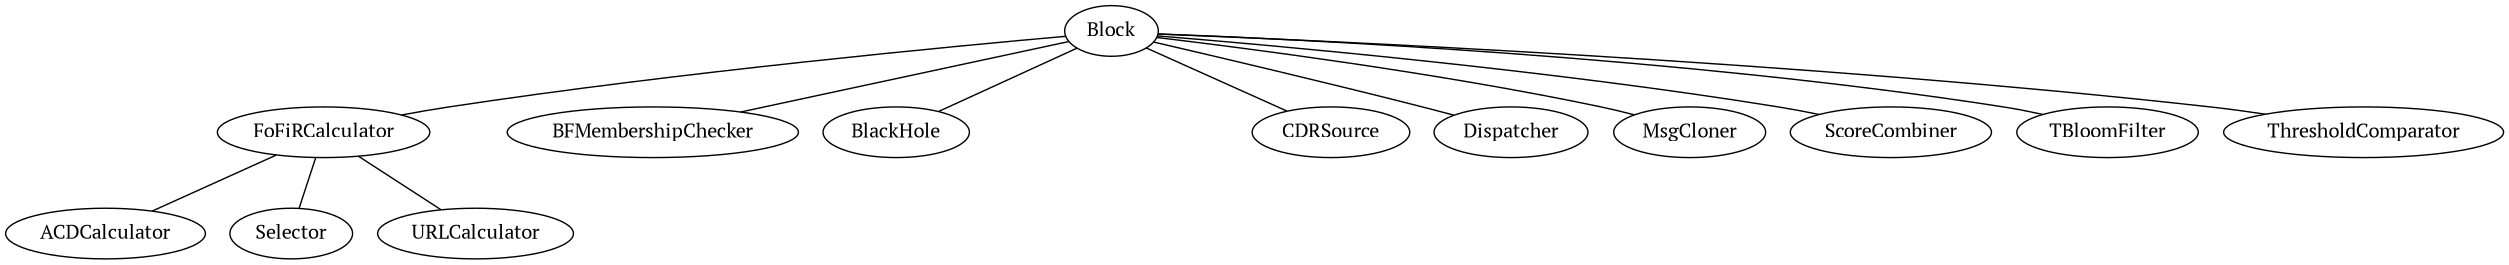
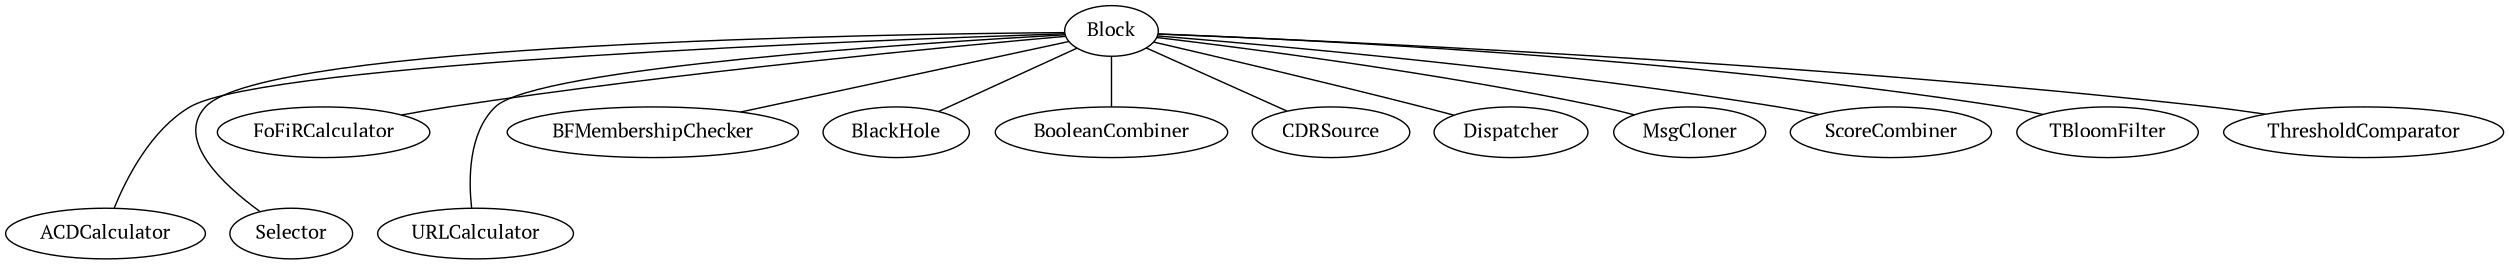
node "BooleanCombiner": added
edge "FoFiRCalculator" -- "ACDCalculator": now "Block" -- "ACDCalculator"
edge "FoFiRCalculator" -- "Selector": now "Block" -- "Selector"
edge "FoFiRCalculator" -- "URLCalculator": now "Block" -- "URLCalculator"
